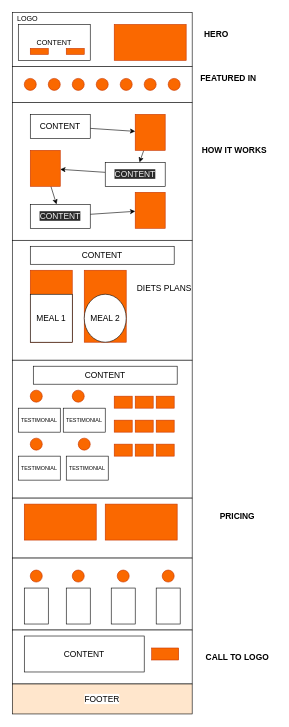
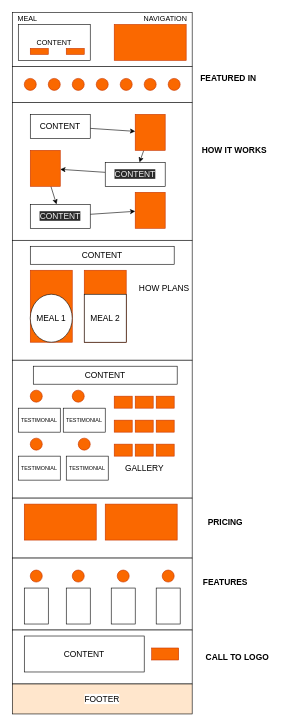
node "LOGO": label "LOGO" -> "MEAL"
node "NAVIGATION": added
node "HERO": removed
node "DIETS PLANS": label "DIETS PLANS" -> "HOW PLANS"
node "MEAL 1": shape rectangle -> ellipse
node "MEAL 2": shape ellipse -> rectangle
node "GALLERY": added
node "PRICING": moved (237, 516) -> (225, 522)
node "FEATURES": added
